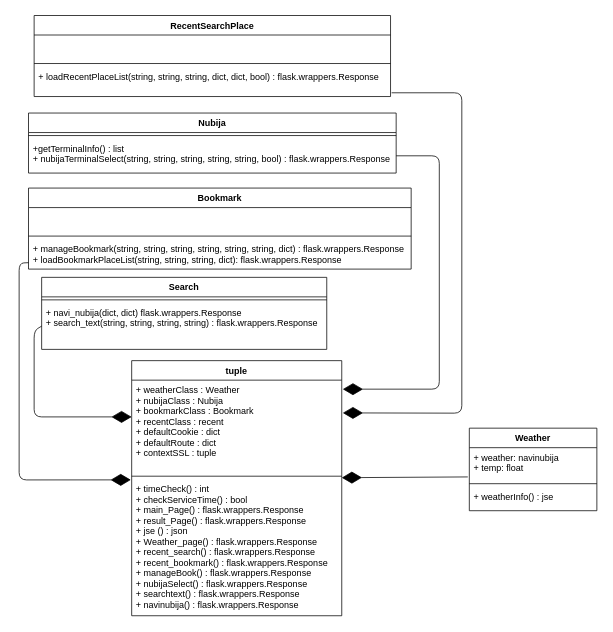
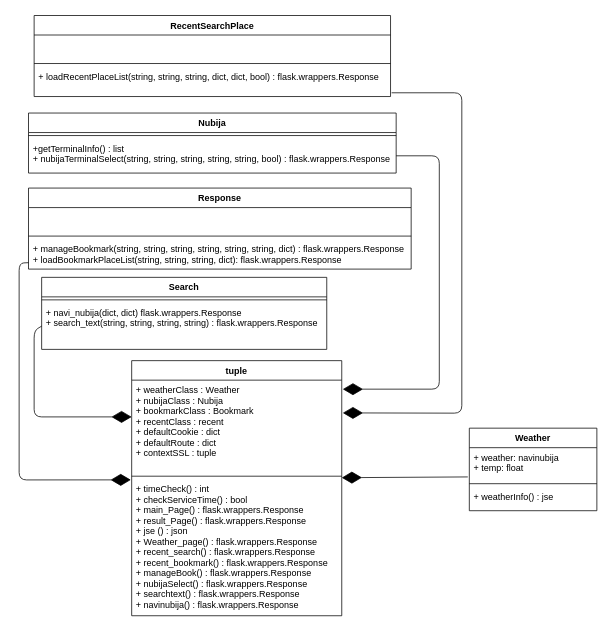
node "Bookmark": label "Bookmark" -> "Response"
